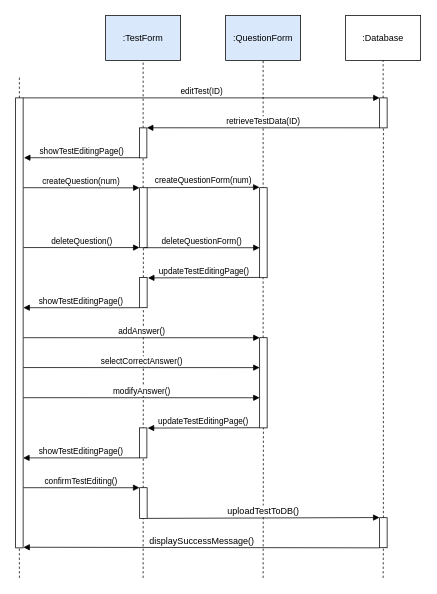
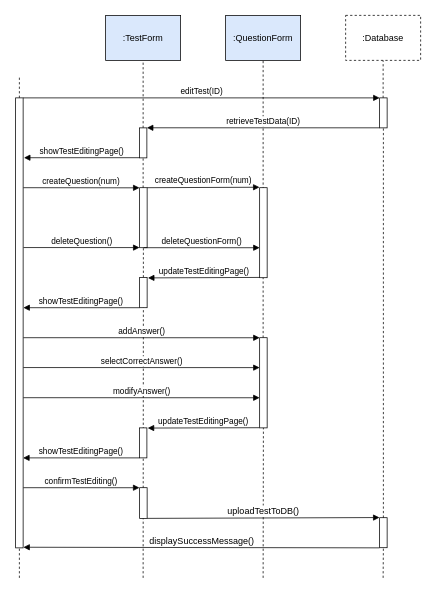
node ":Database": style solid -> dashed
